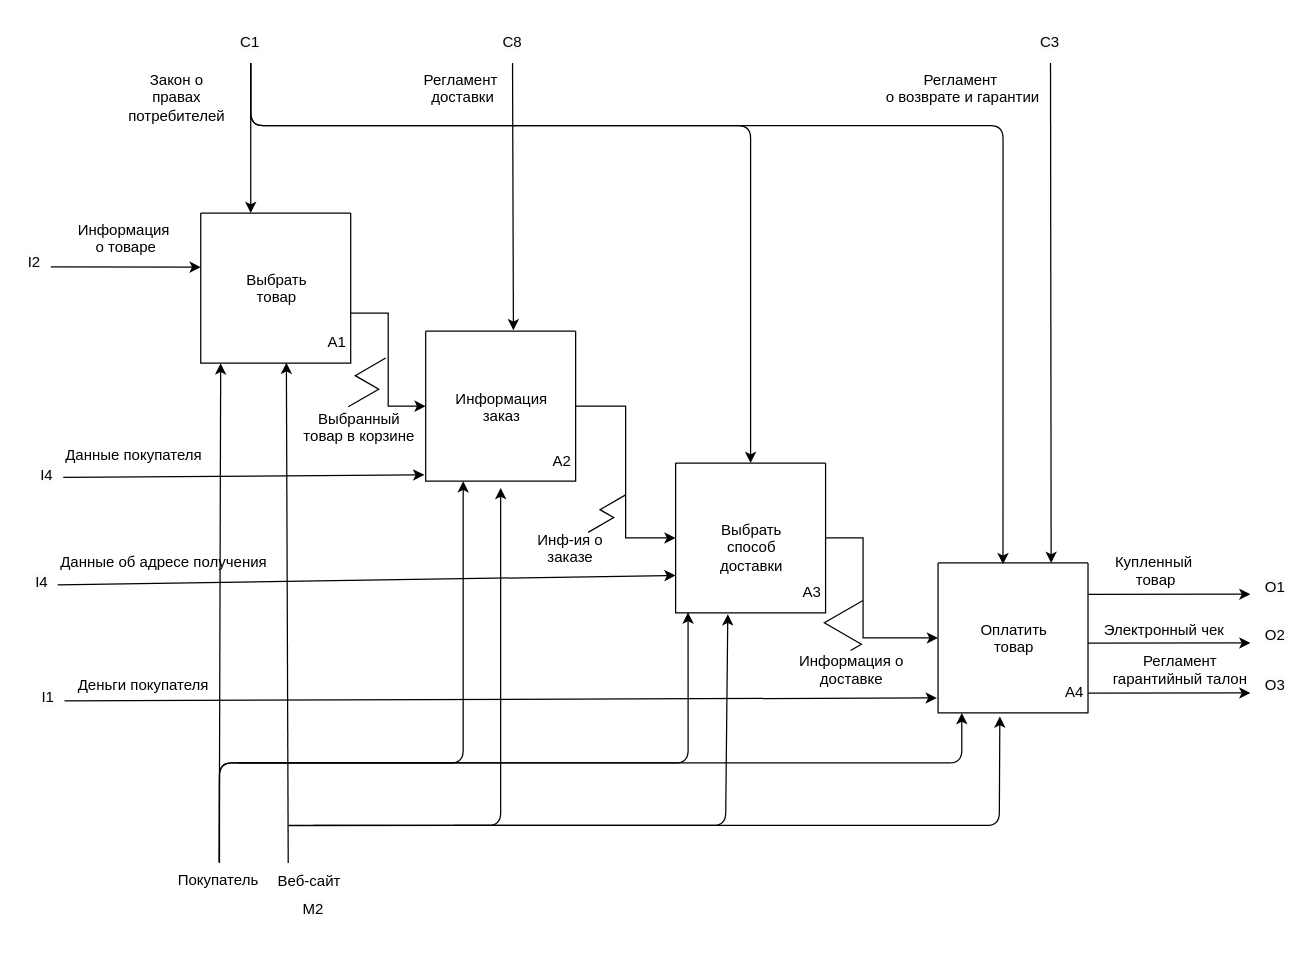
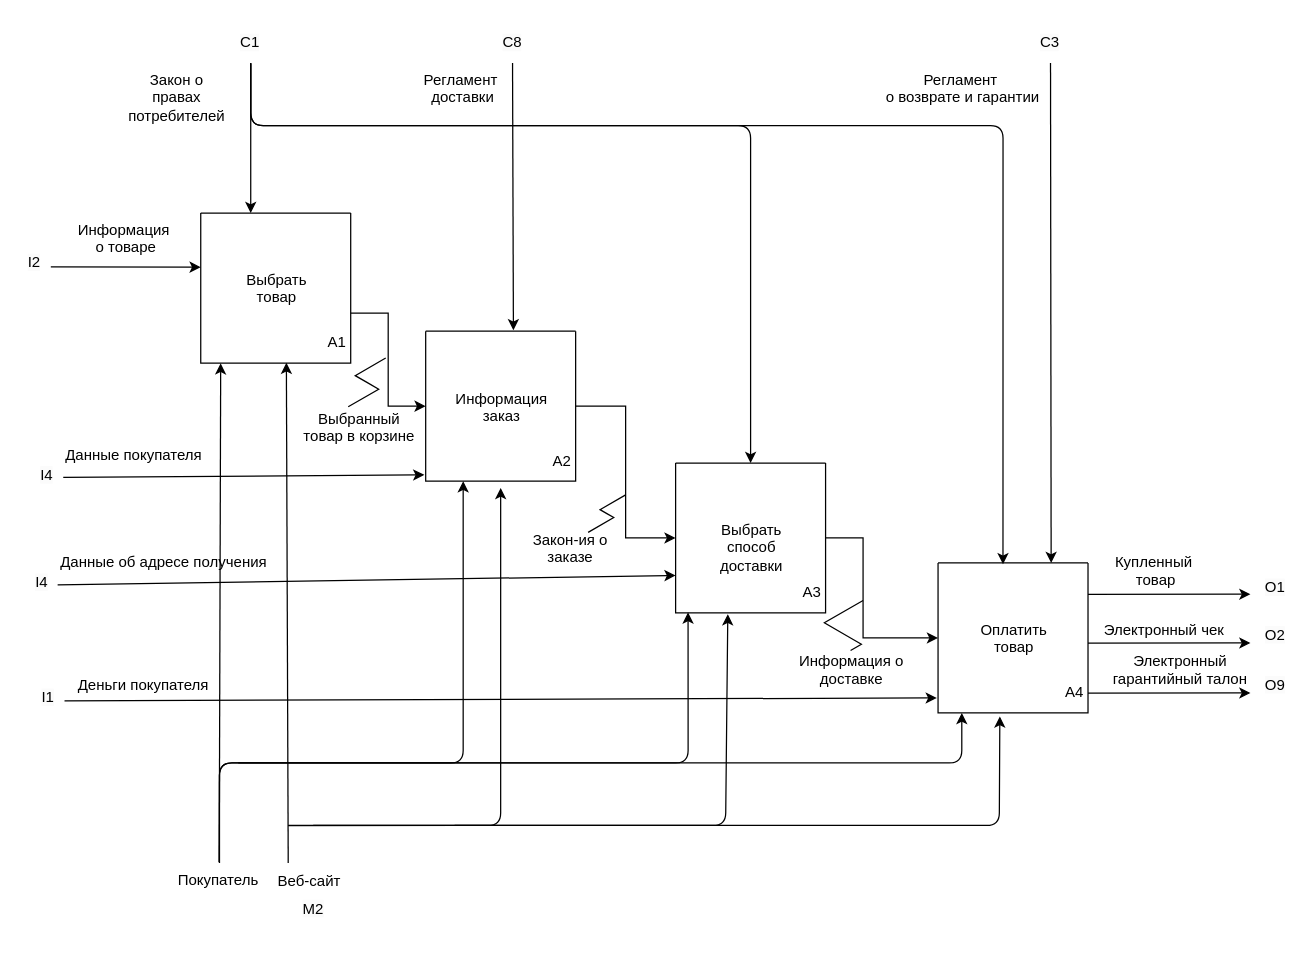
node "Инф-ия о заказе": label "Инф-ия о заказе" -> "Закон-ия о заказе"
node "Регламент гарантийный талон": label "Регламент гарантийный талон" -> "Электронный гарантийный талон"
node "O3": label "O3" -> "O9"
